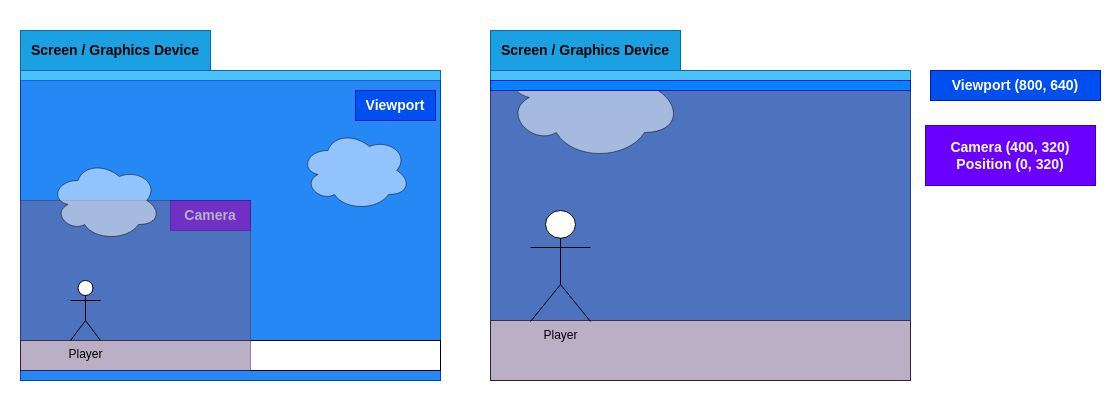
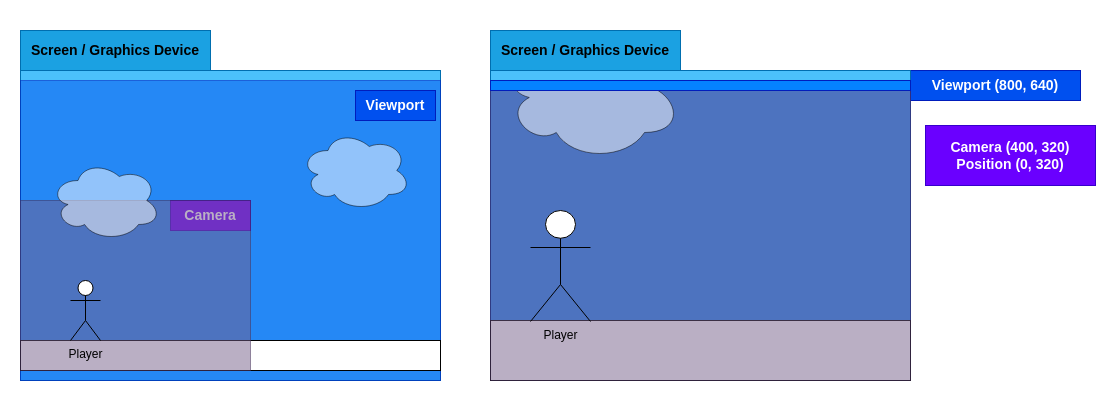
node "Viewport (800, 640)": moved (1016, 86) -> (996, 86)
